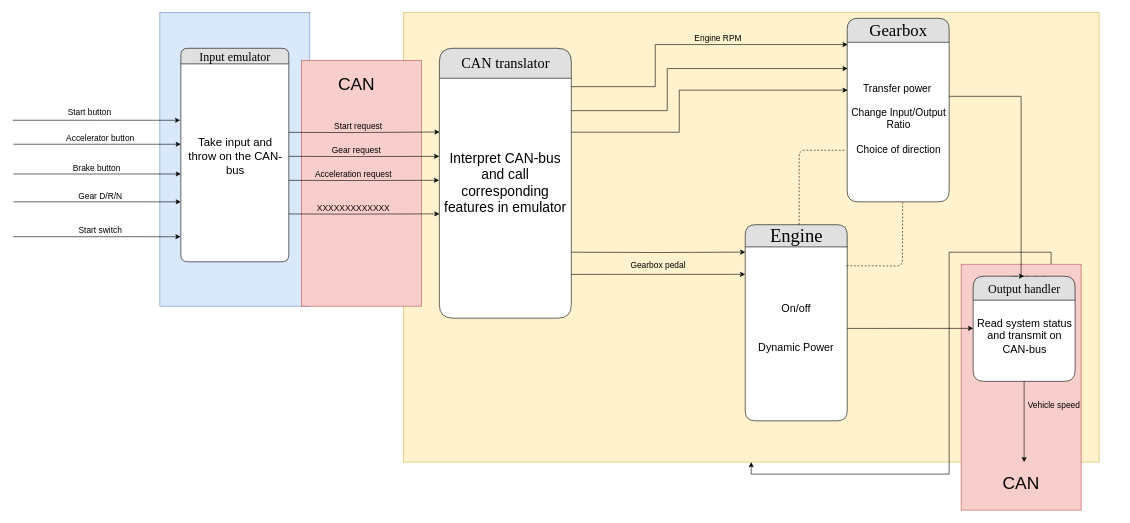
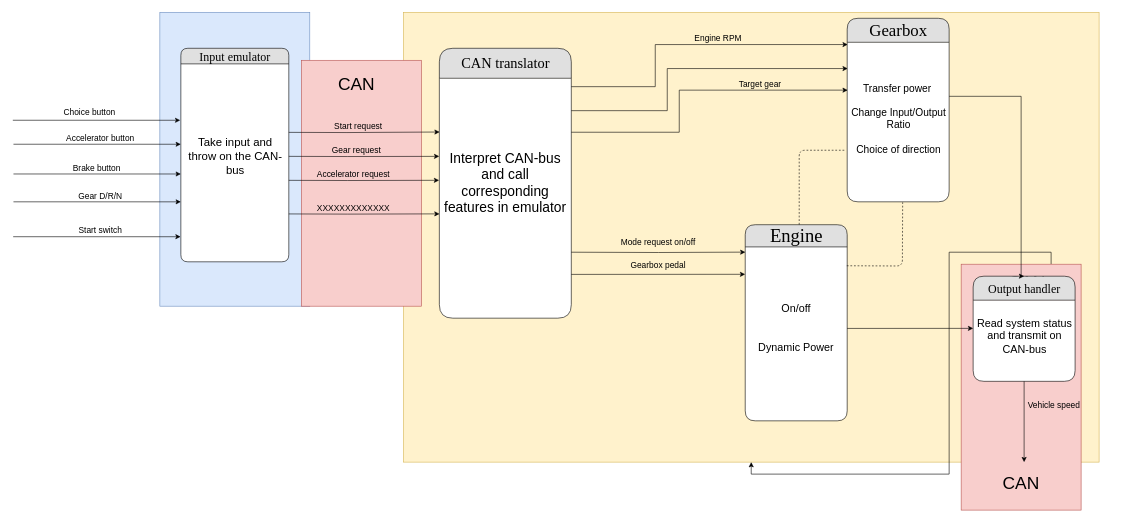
node "Target gear": added
node "Start button": label "Start button" -> "Choice button"
node "Acceleration request": label "Acceleration request" -> "Accelerator request"
node "Mode request on/off": added
